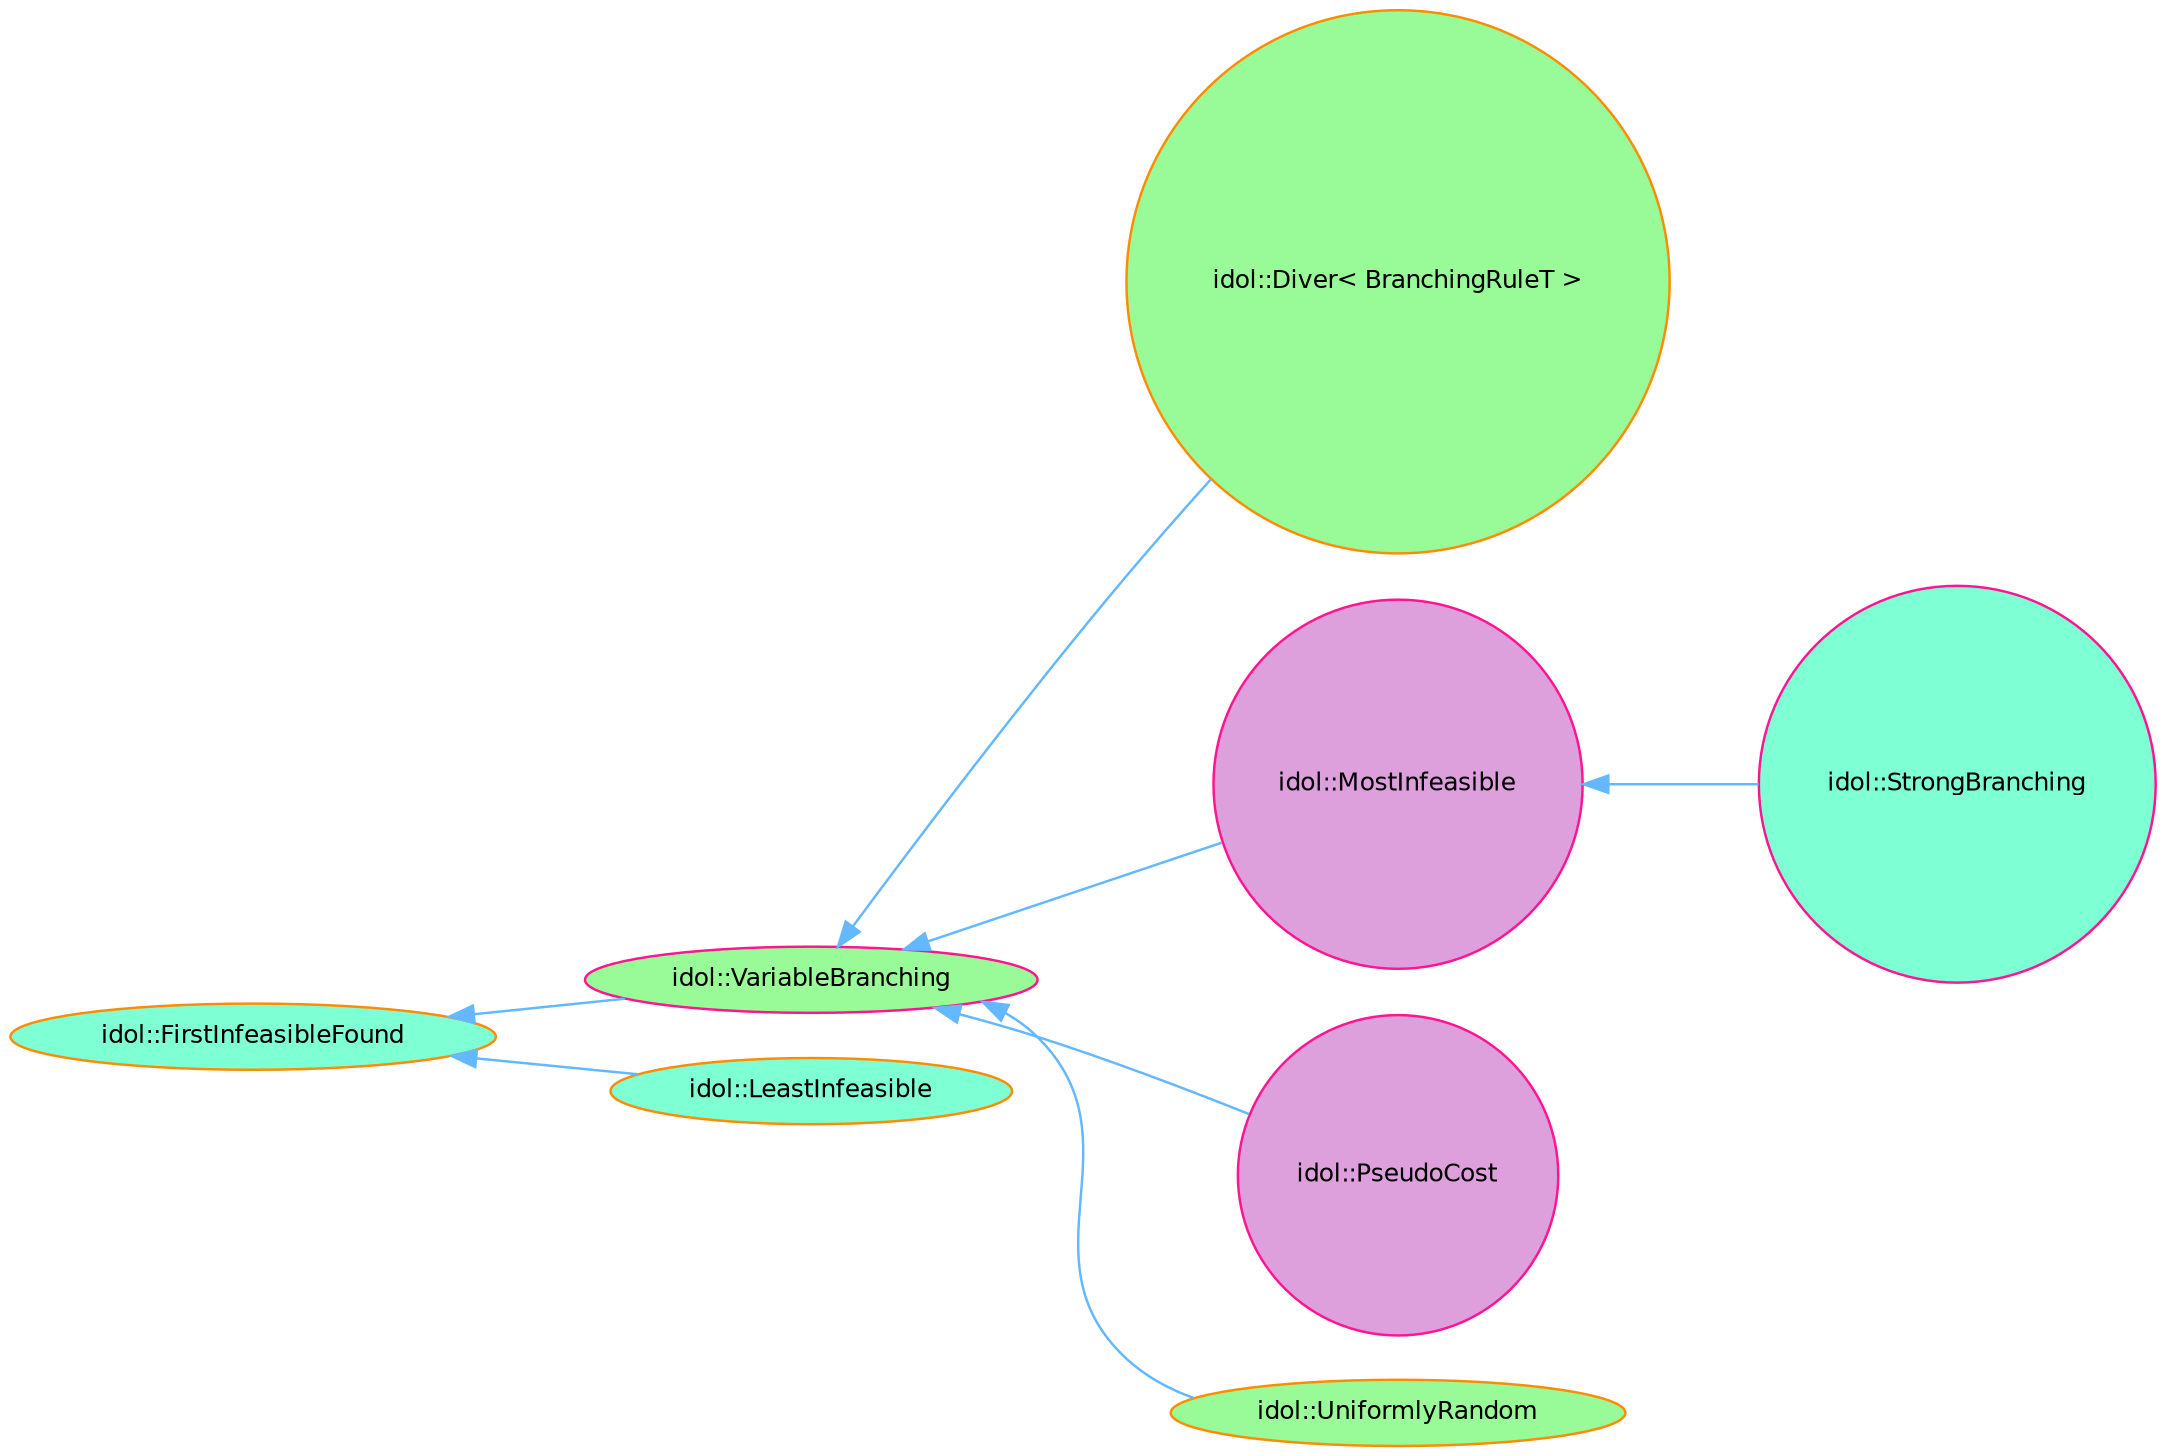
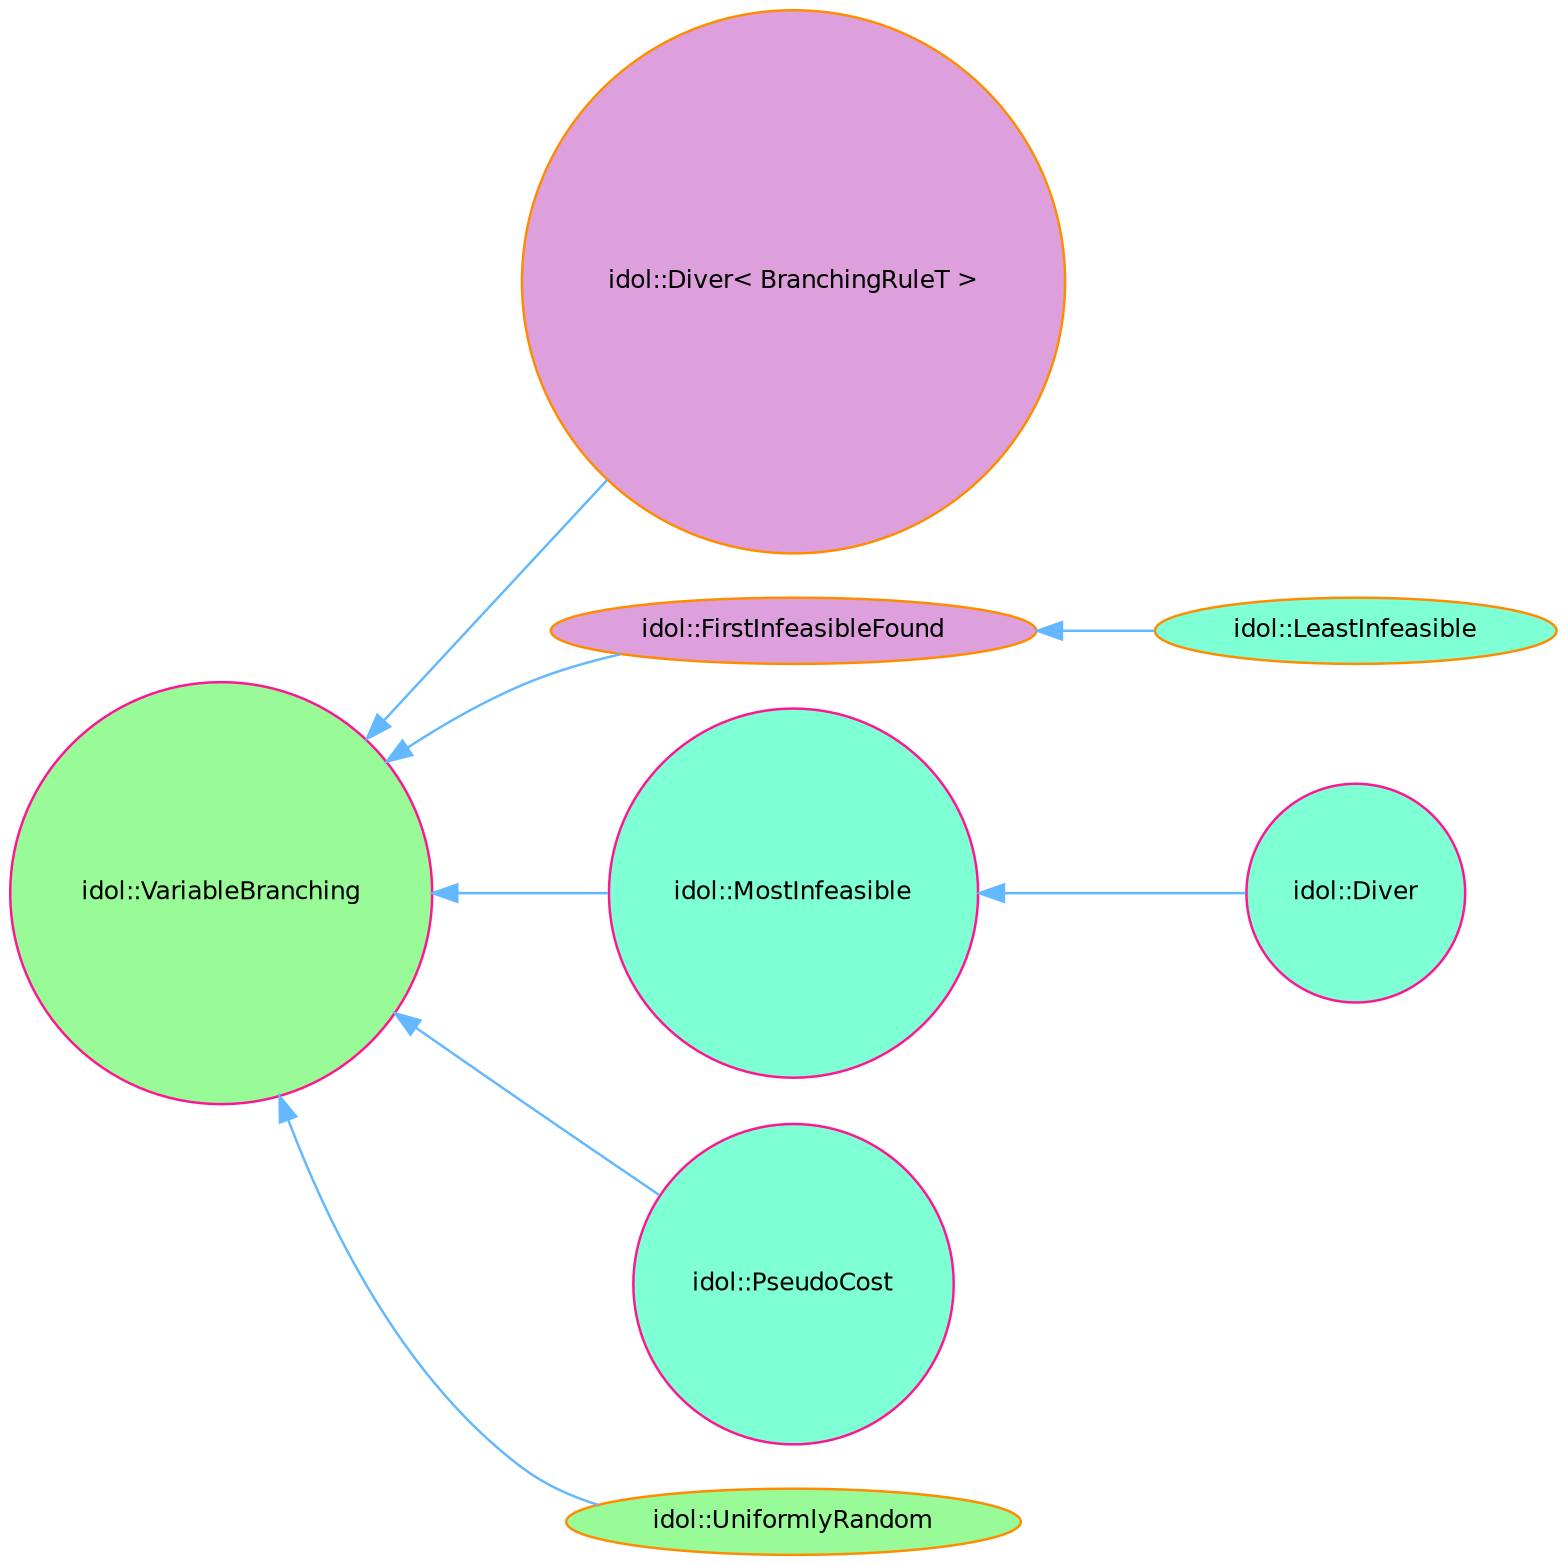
node "idol::Diver< BranchingRuleT >": fillcolor palegreen -> plum
node "idol::MostInfeasible": fillcolor plum -> aquamarine
node "idol::StrongBranching": label "idol::StrongBranching" -> "idol::Diver"
node "idol::VariableBranching": shape ellipse -> circle
edge "idol::VariableBranching" -> "idol::FirstInfeasibleFound": reversed
node "idol::FirstInfeasibleFound": fillcolor aquamarine -> plum
node "idol::PseudoCost": fillcolor plum -> aquamarine
